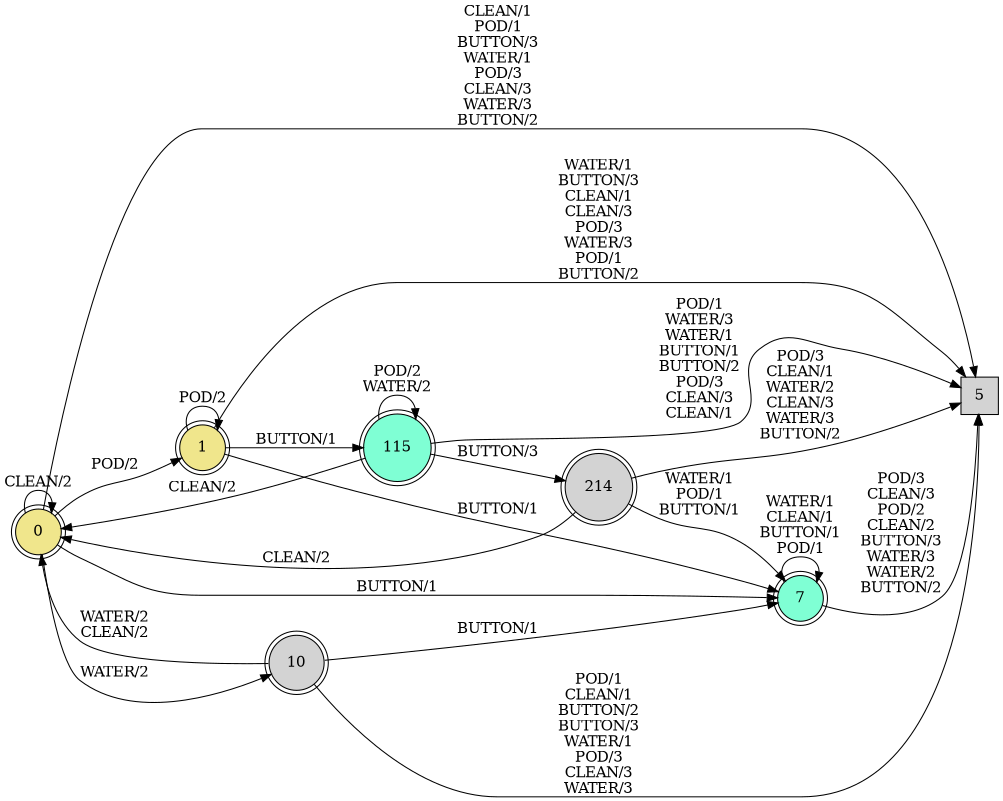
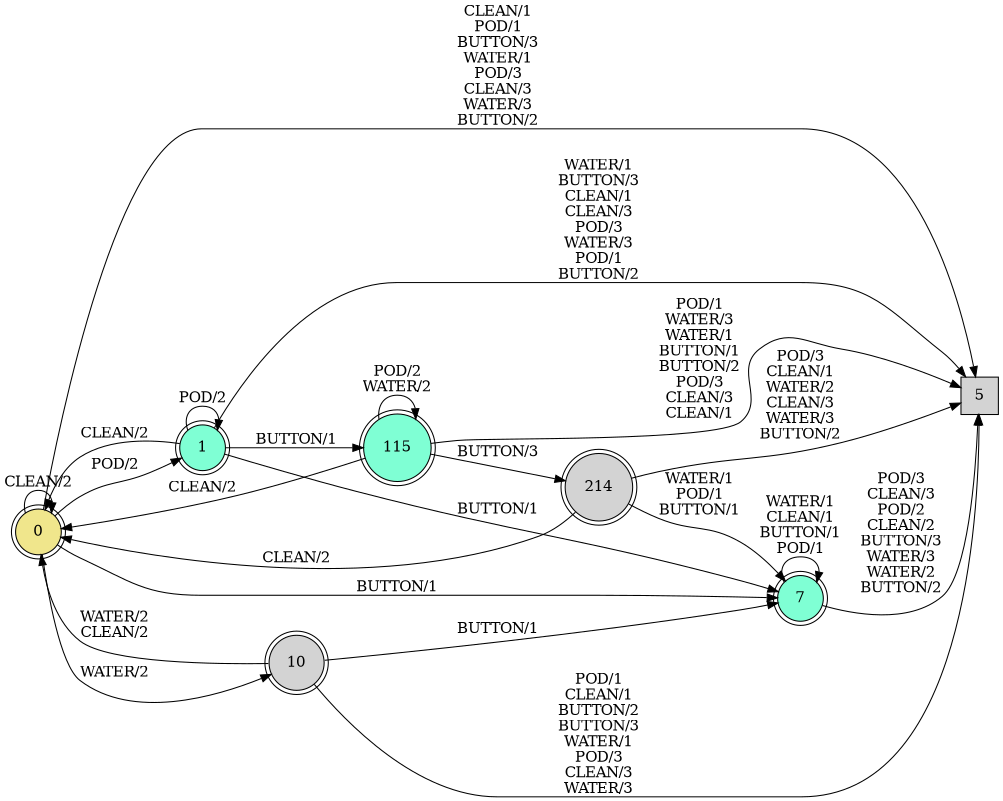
edge "1" -> "0": added, label "CLEAN/2"
node "1": fillcolor khaki -> aquamarine
